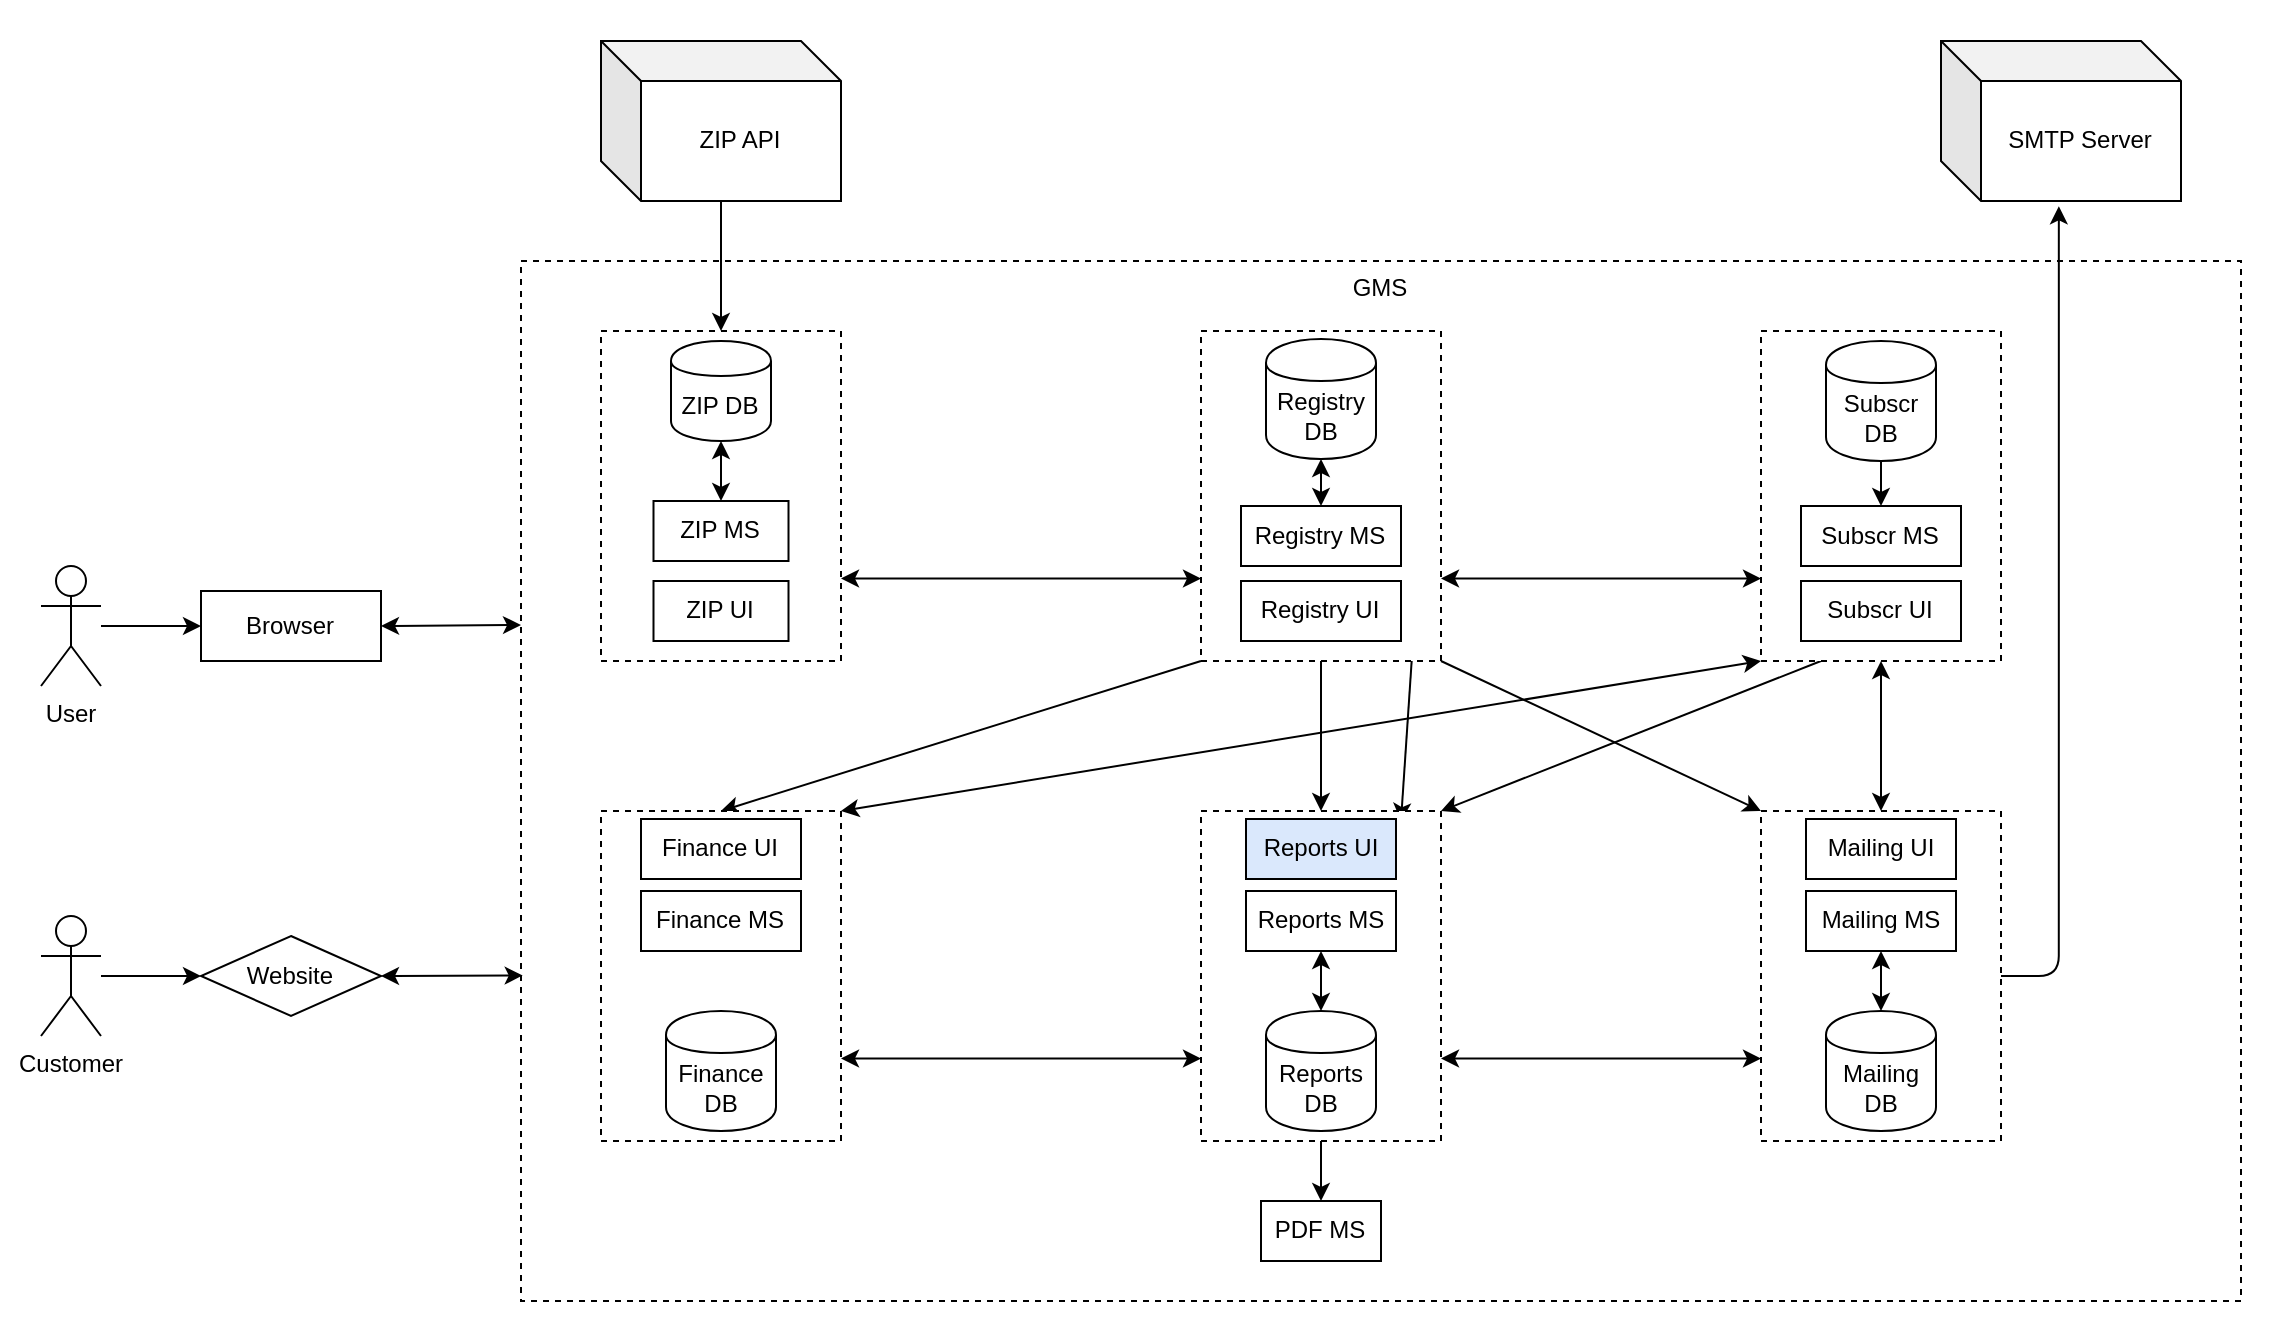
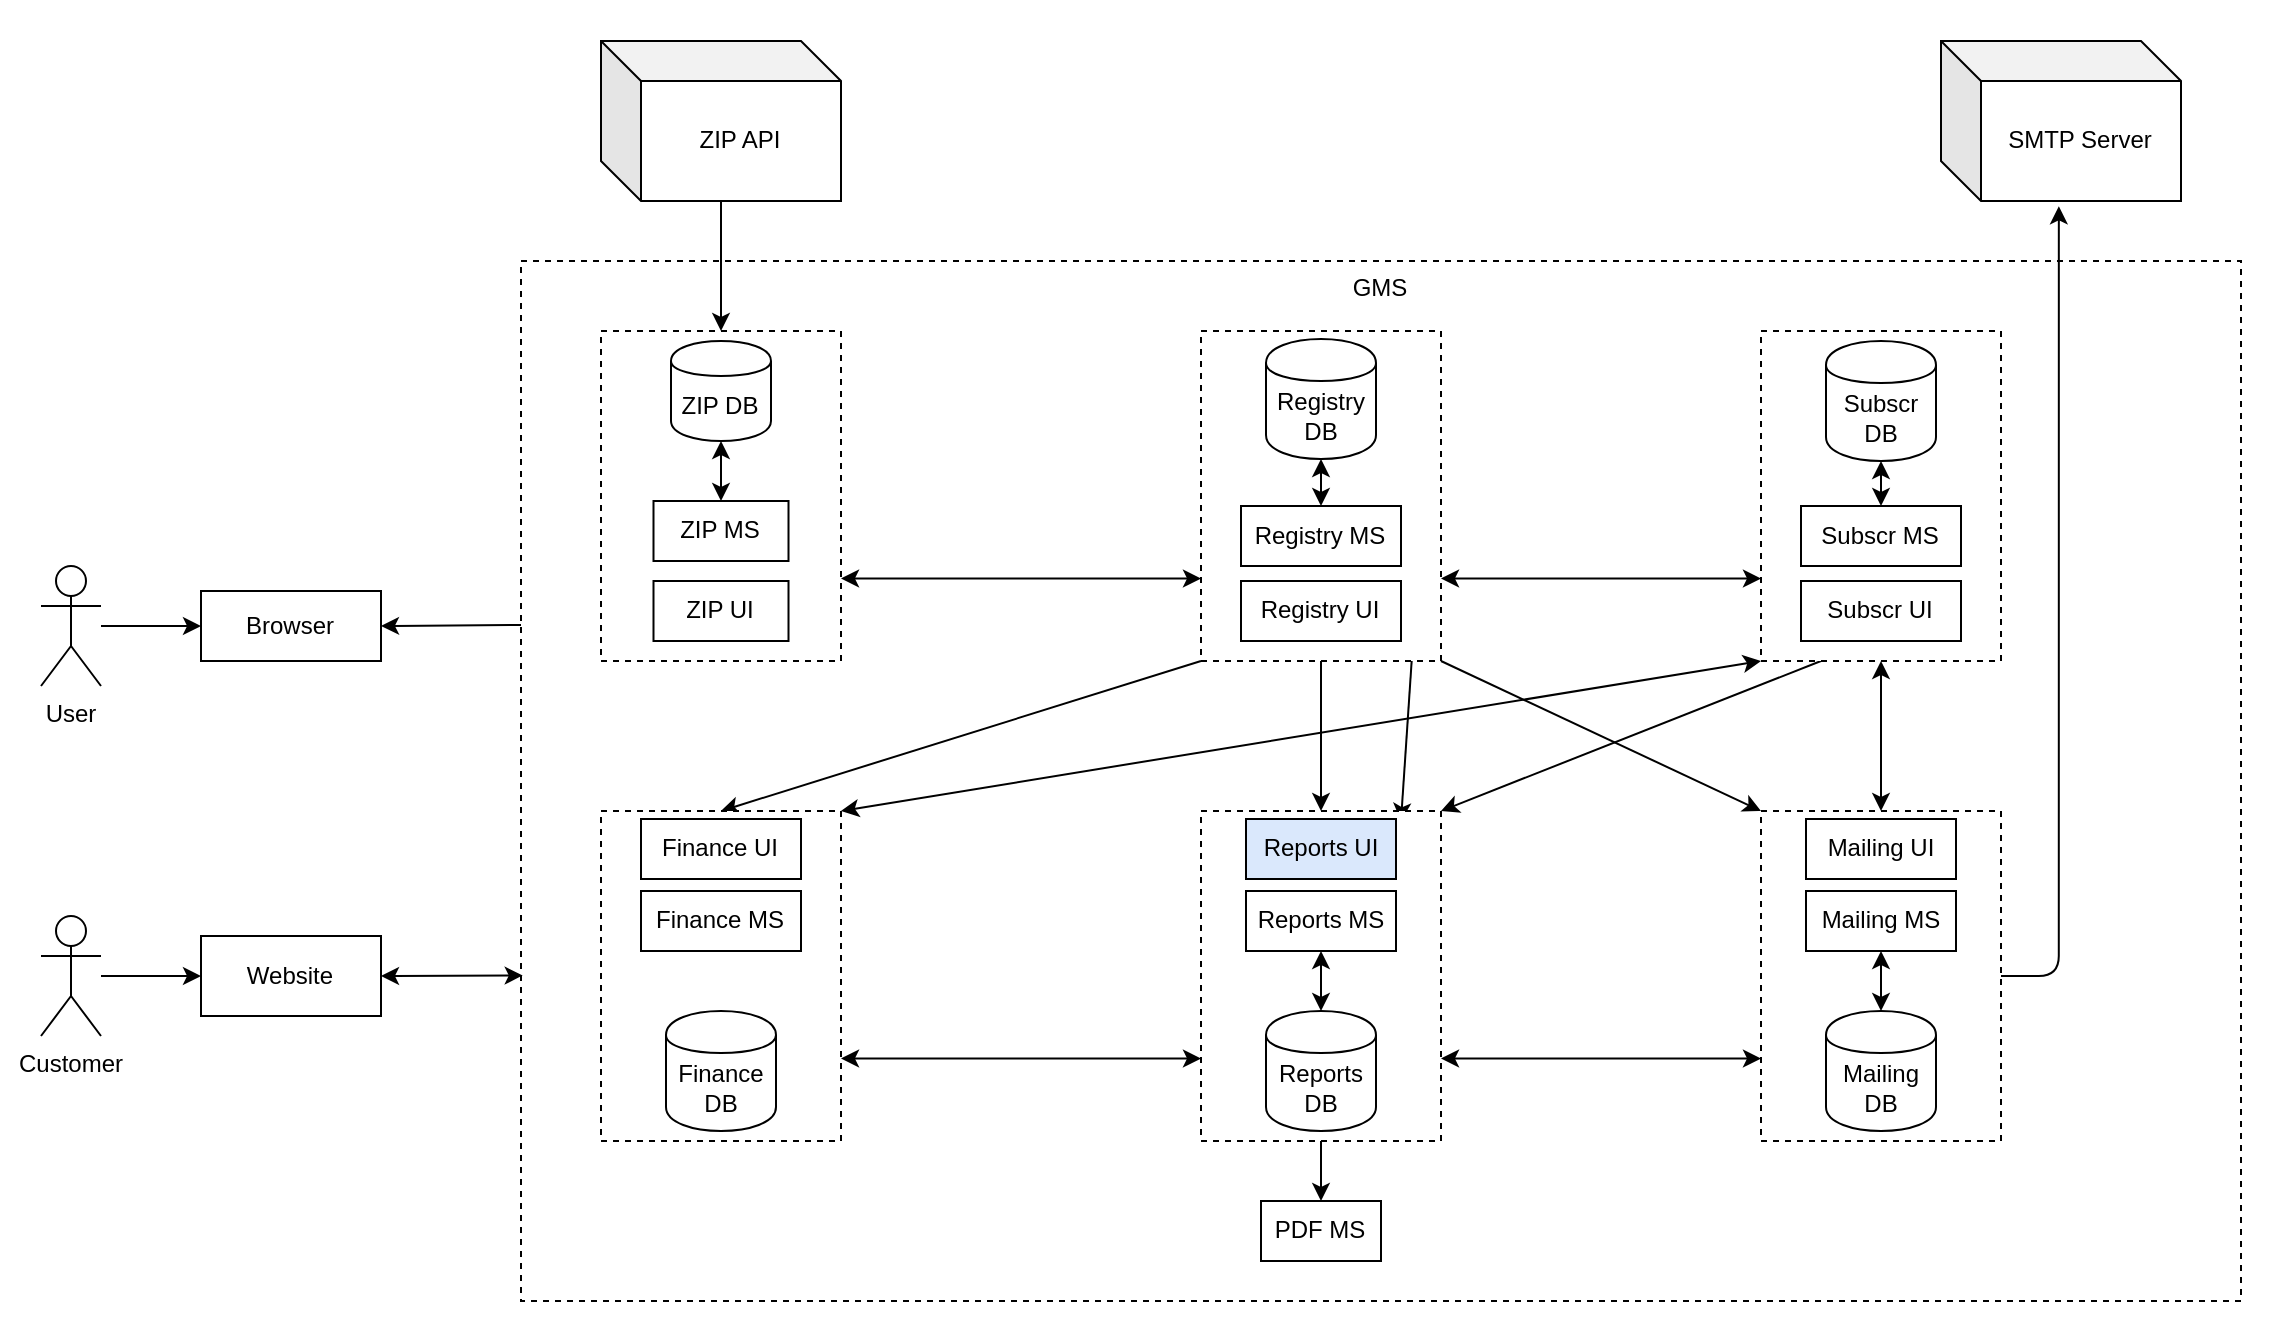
edge "Subscr DB" -> "Subscr MS": arrowhead none -> classic
edge "Browser" -- "GMS": arrowhead classic -> none
node "Website": shape diamond -> rectangle
